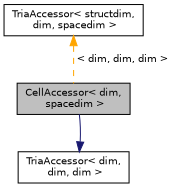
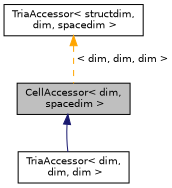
edge "CellAccessor< dim, spacedim >" -> "TriaAccessor< dim, dim, dim >": reversed
